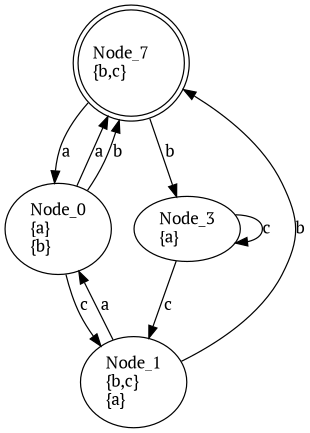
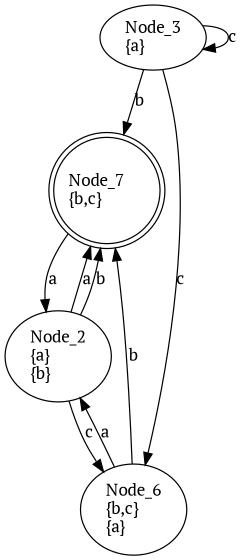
edge "Node_7 {b,c}" -> "Node_3 {a}": reversed
node "Node_0 {a} {b}": label "Node_0 {a} {b}" -> "Node_2 {a} {b}"
node "Node_1 {b,c} {a}": label "Node_1 {b,c} {a}" -> "Node_6 {b,c} {a}"
